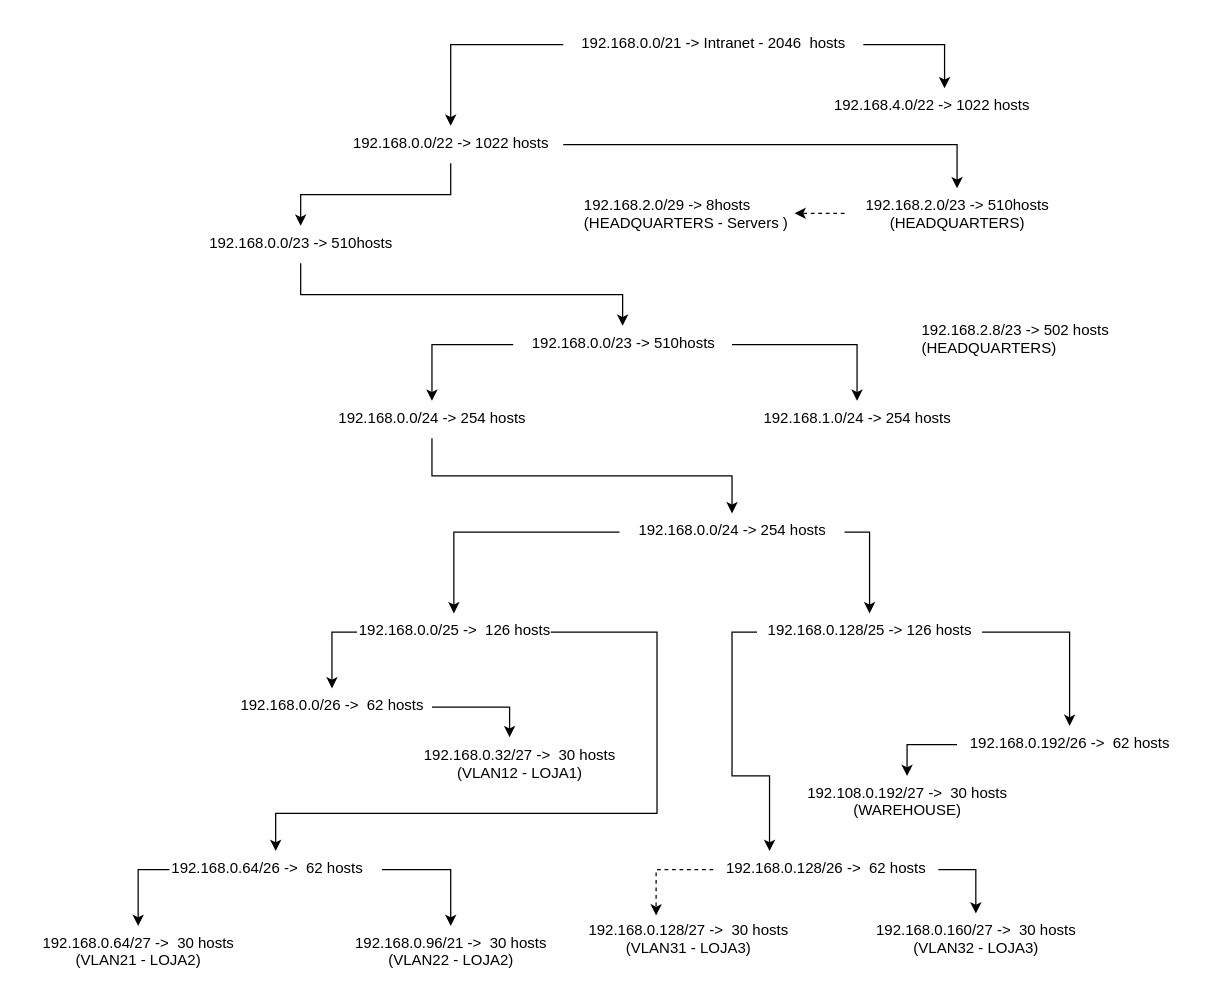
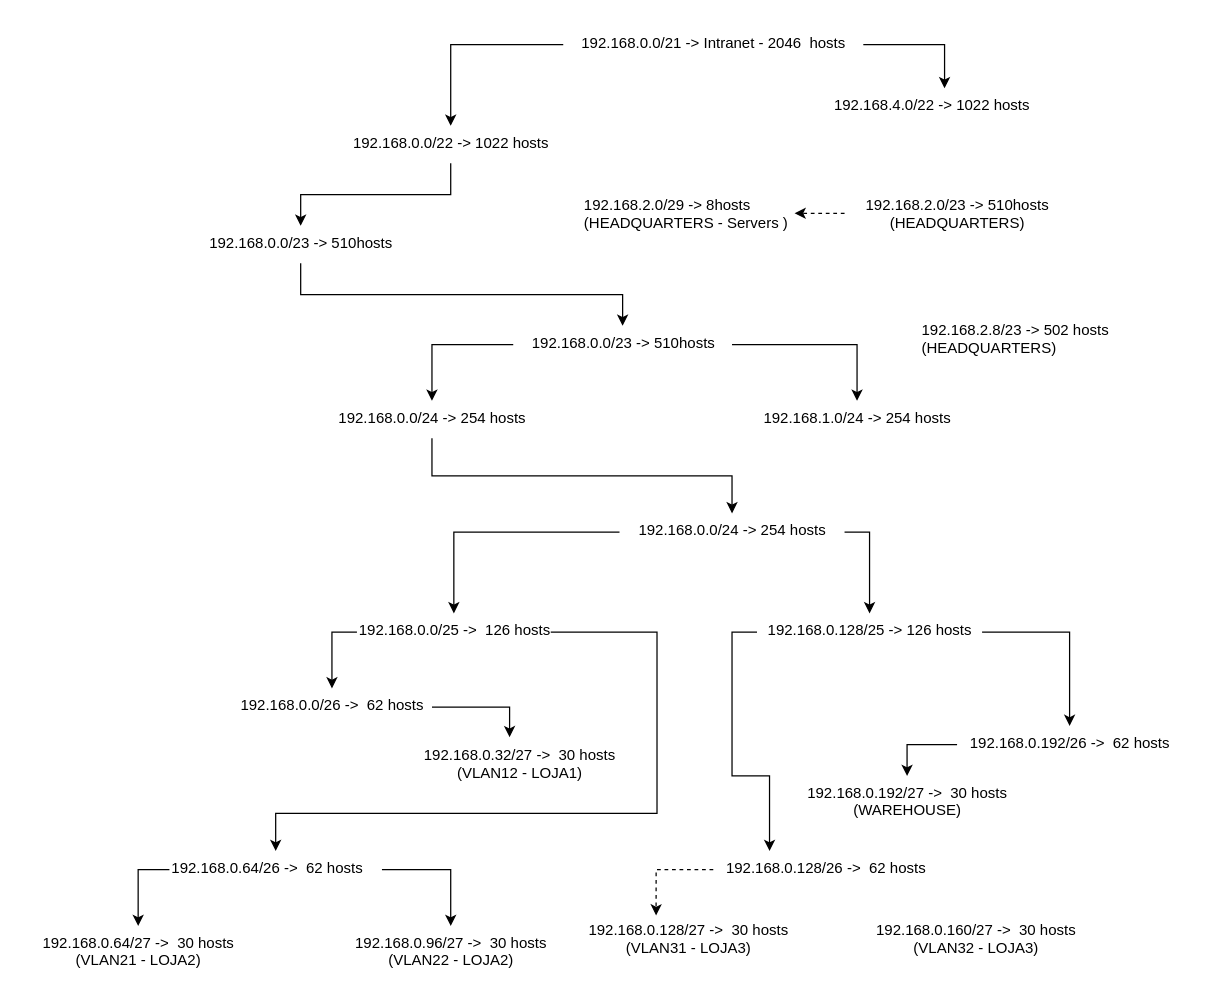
edge "192.168.0.0/22 -> 1022 hosts" -> "192.168.2.0/23 -> 510hosts (HEADQUARTERS)": removed
node "192.108.0.192/27 -> 30 hosts (WAREHOUSE)": label "192.108.0.192/27 -> 30 hosts (WAREHOUSE)" -> "192.168.0.192/27 -> 30 hosts (WAREHOUSE)"
edge "192.168.0.128/26 -> 62 hosts" -> "192.168.0.160/27 -> 30 hosts (VLAN32 - LOJA3)": removed
node "192.168.0.96/21 -> 30 hosts (VLAN22 - LOJA2)": label "192.168.0.96/21 -> 30 hosts (VLAN22 - LOJA2)" -> "192.168.0.96/27 -> 30 hosts (VLAN22 - LOJA2)"
